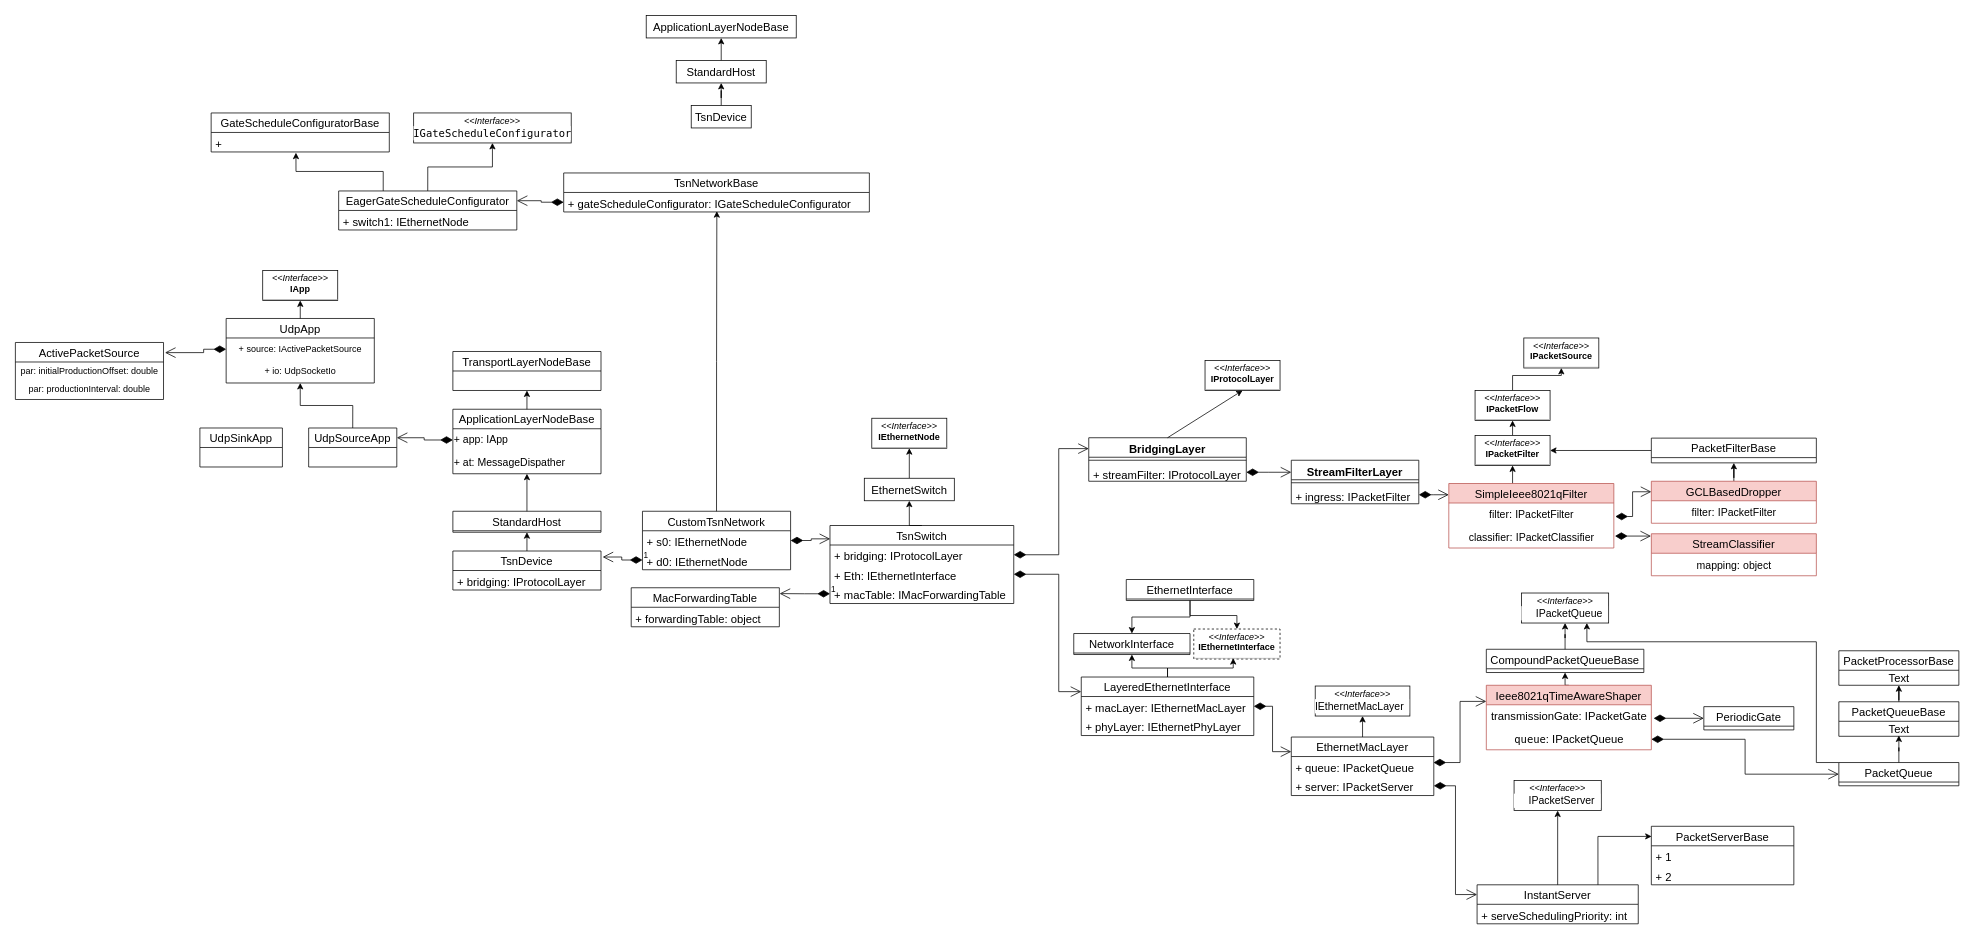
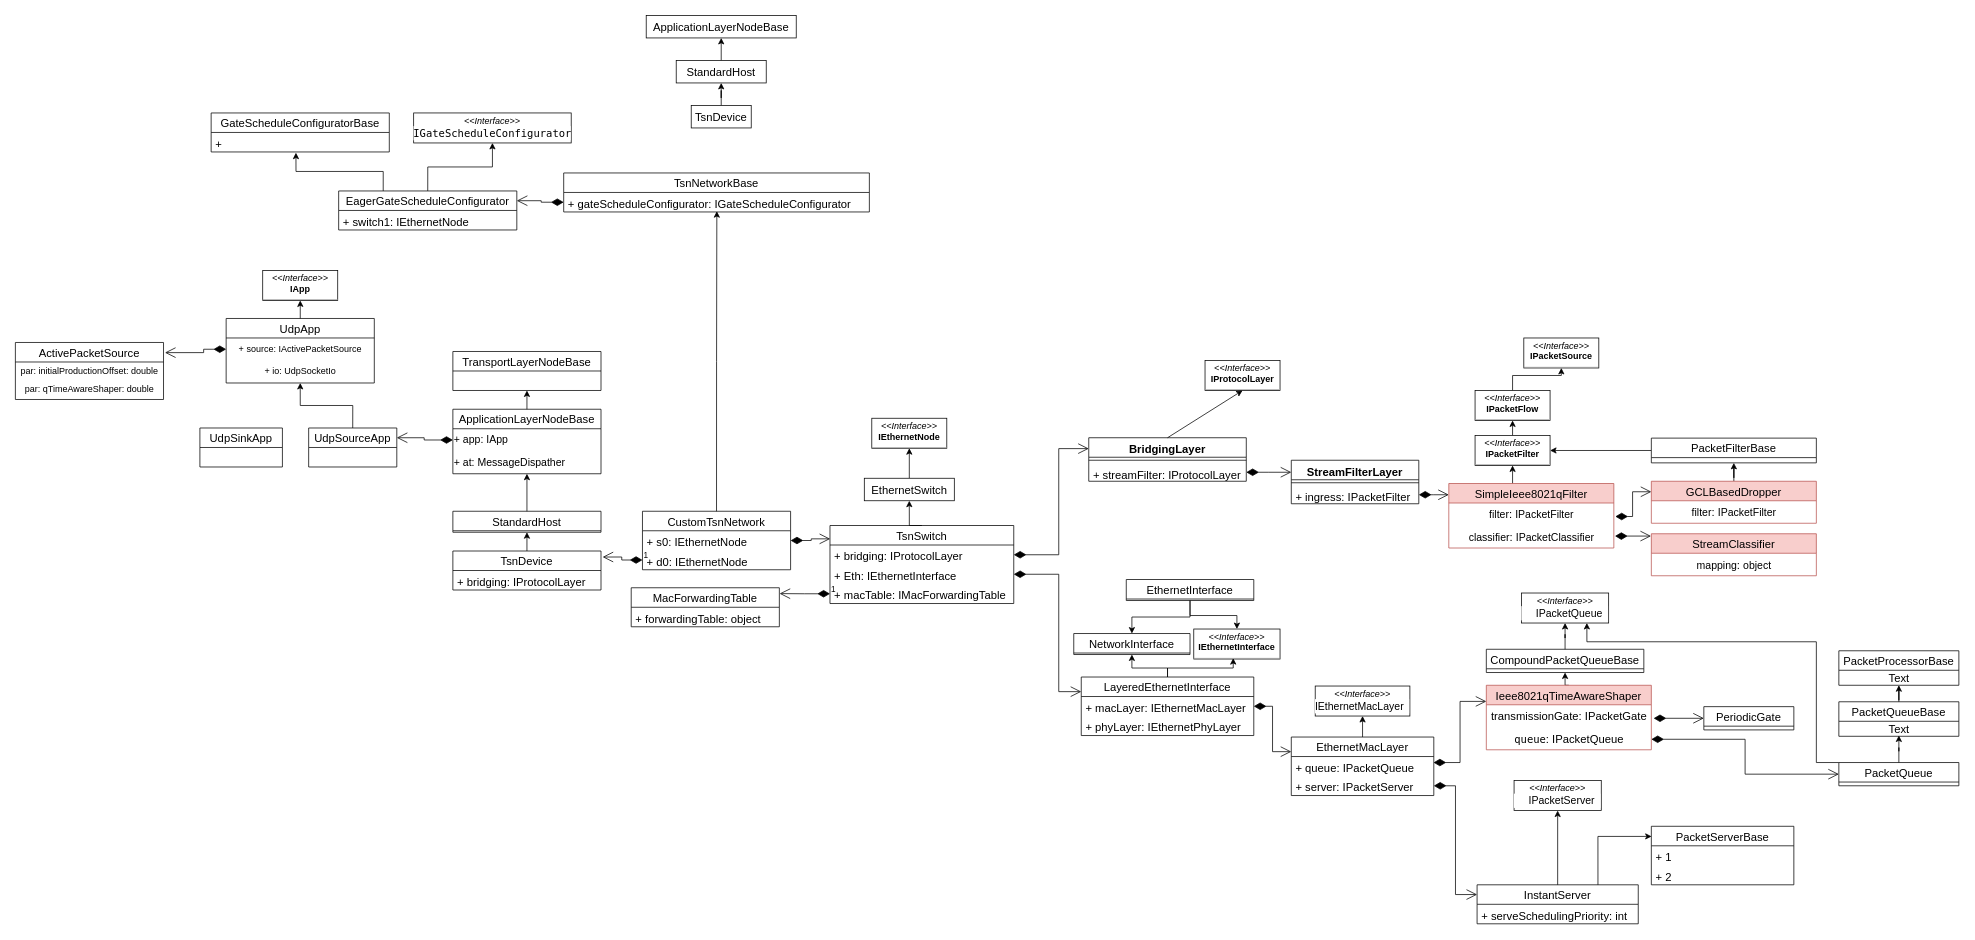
node "par: productionInterval: double": label "par: productionInterval: double" -> "par: qTimeAwareShaper: double"
node "<<Interface>> IEthernetInterface": style dashed -> solid
